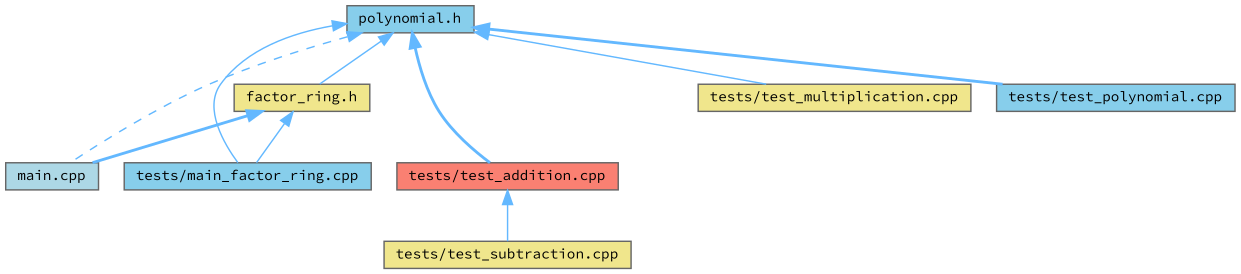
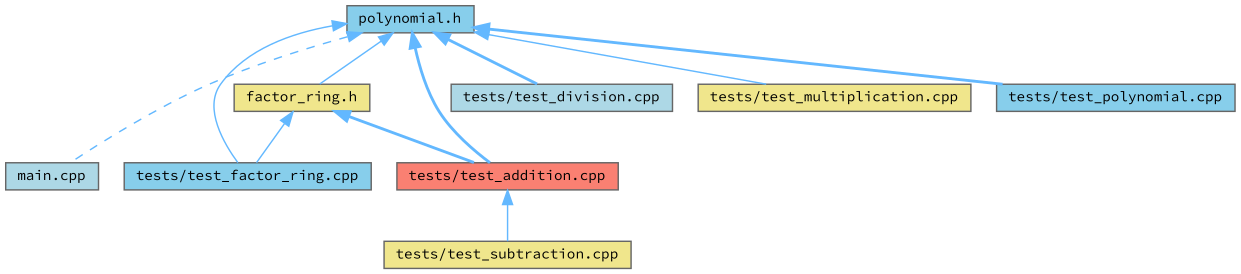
node "tests/test_division.cpp": added
edge "main.cpp" -> "factor_ring.h": now "tests/test_addition.cpp" -> "factor_ring.h"
node "tests/main_factor_ring.cpp": label "tests/main_factor_ring.cpp" -> "tests/test_factor_ring.cpp"
